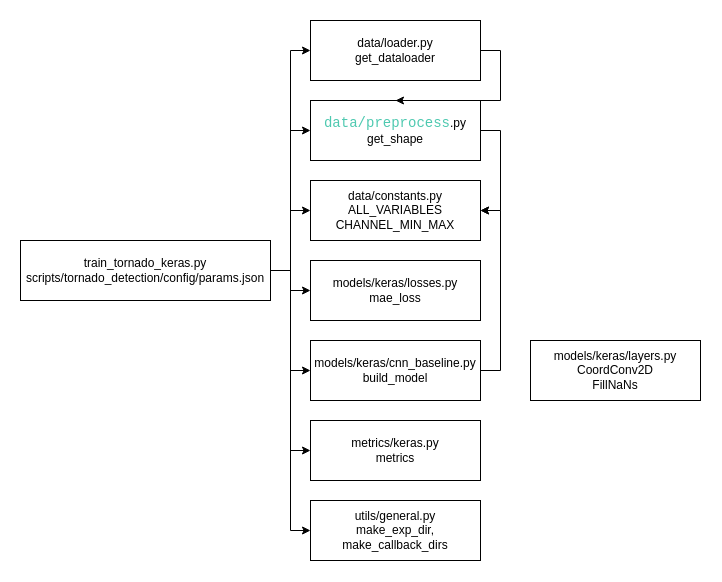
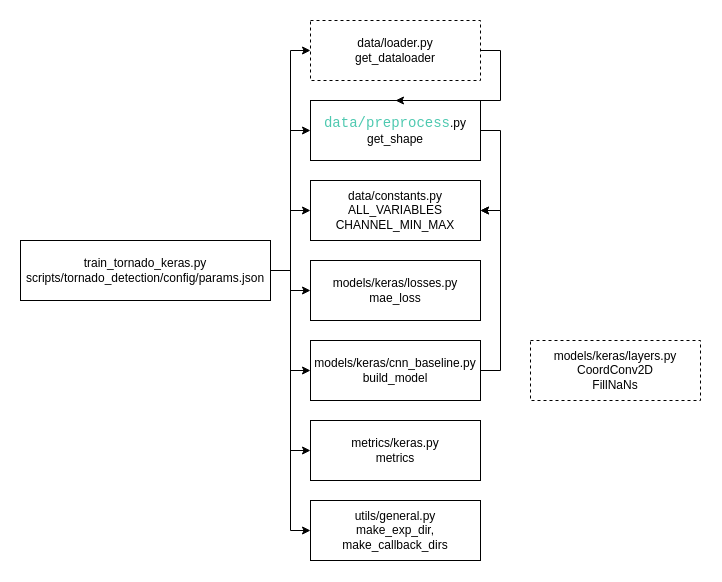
node "data/loader.py get_dataloader": style solid -> dashed
node "models/keras/layers.py CoordConv2D FillNaNs": style solid -> dashed
